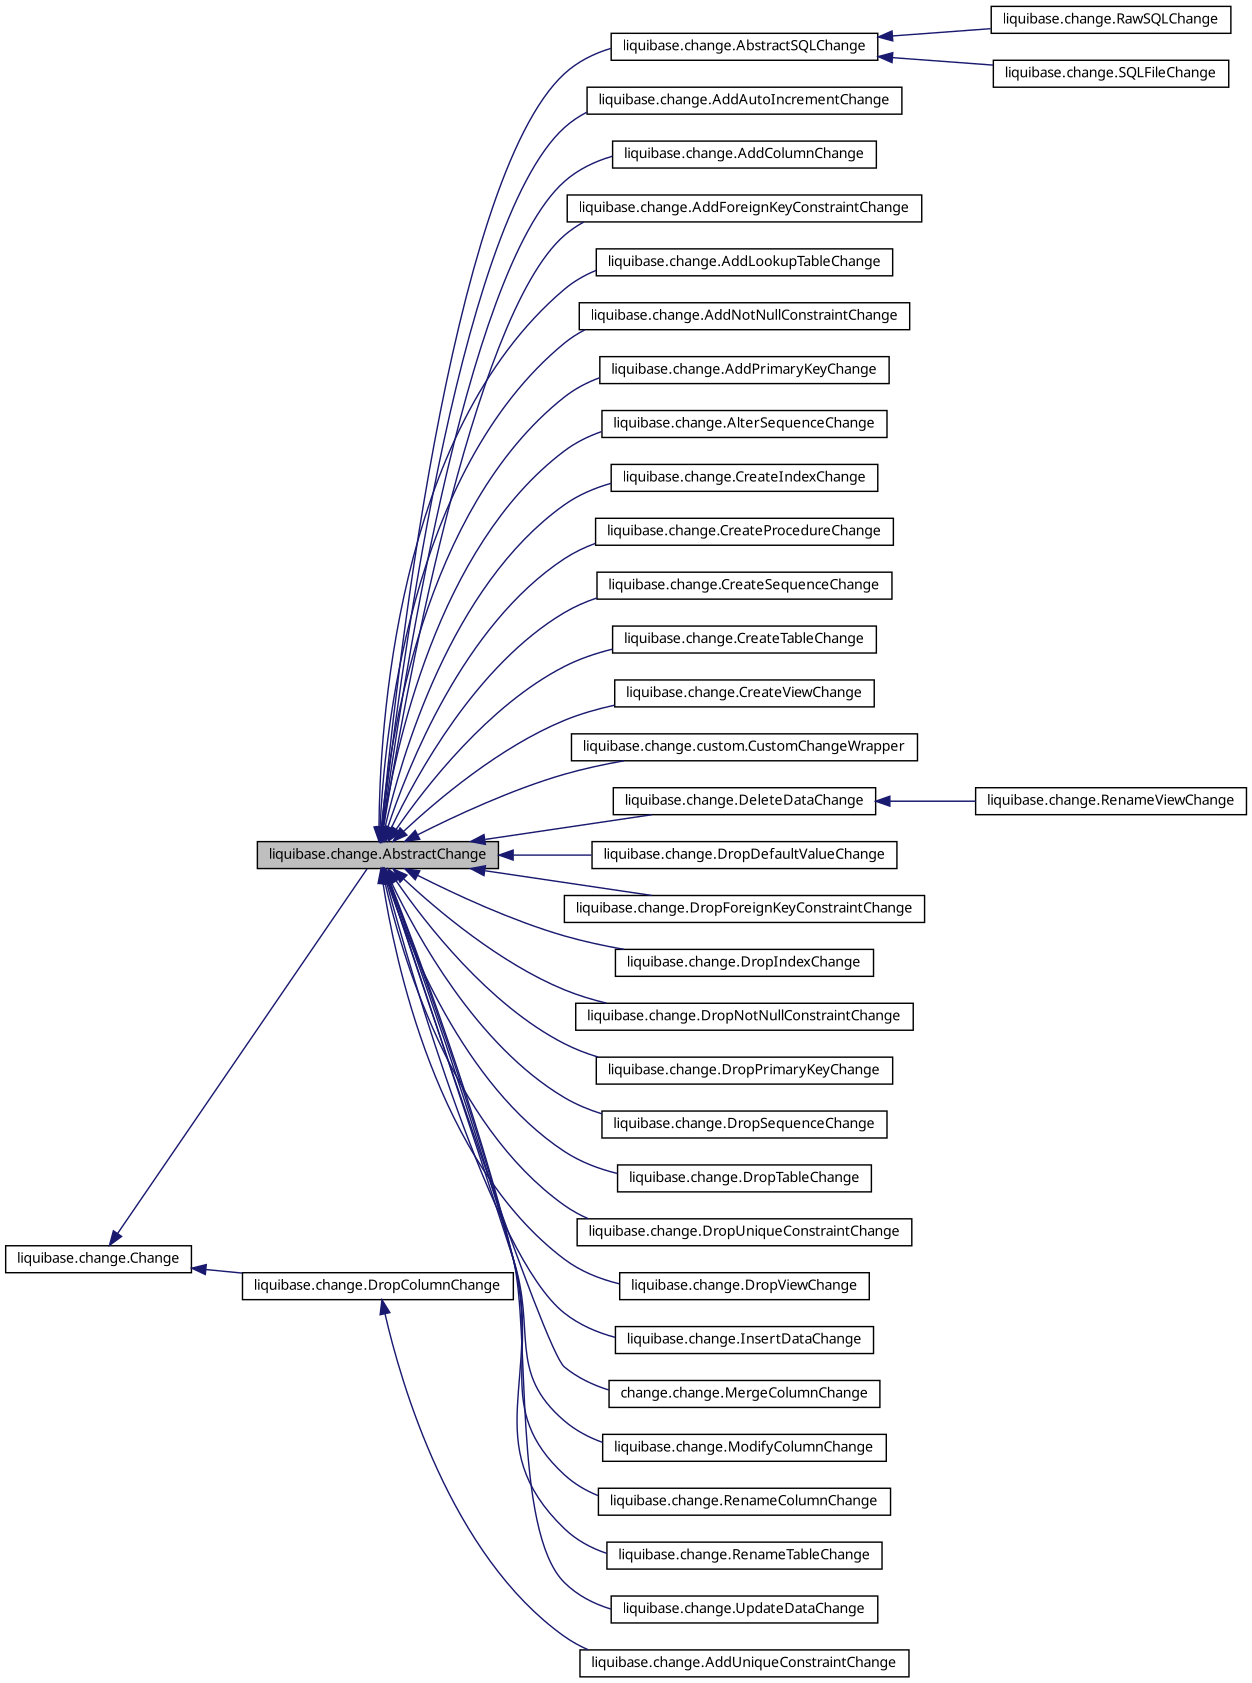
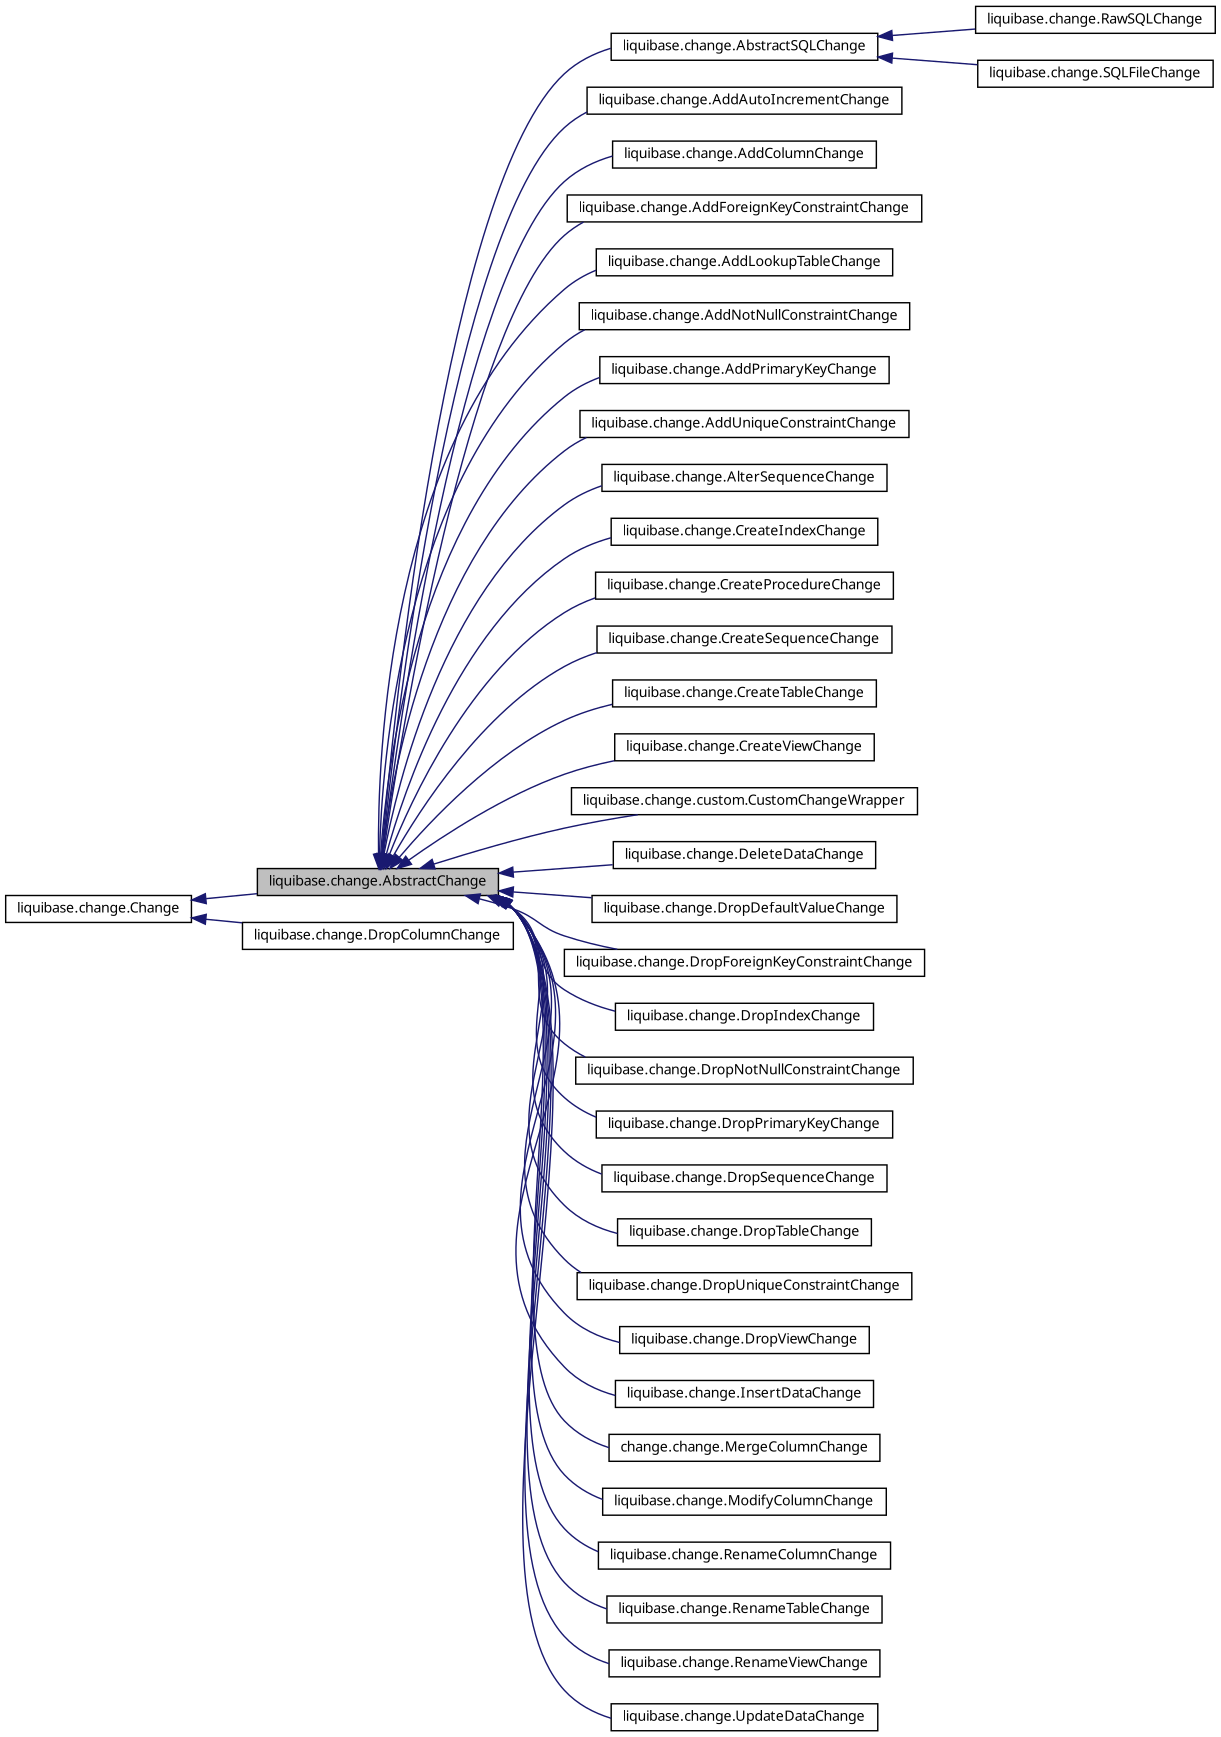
edge "liquibase.change.RenameViewChange" -> "liquibase.change.DeleteDataChange": now "liquibase.change.RenameViewChange" -> "liquibase.change.AbstractChange"
edge "liquibase.change.AddUniqueConstraintChange" -> "liquibase.change.DropColumnChange": now "liquibase.change.AddUniqueConstraintChange" -> "liquibase.change.AbstractChange"
